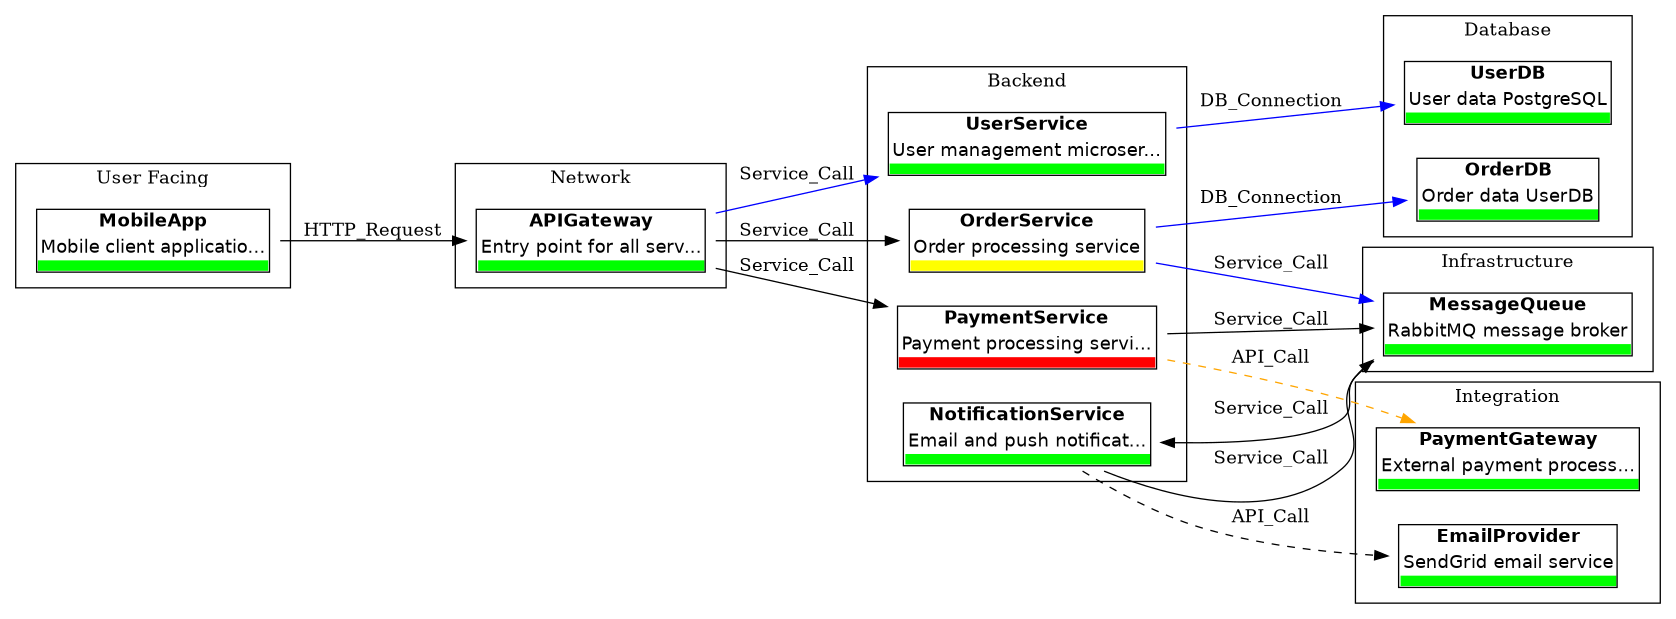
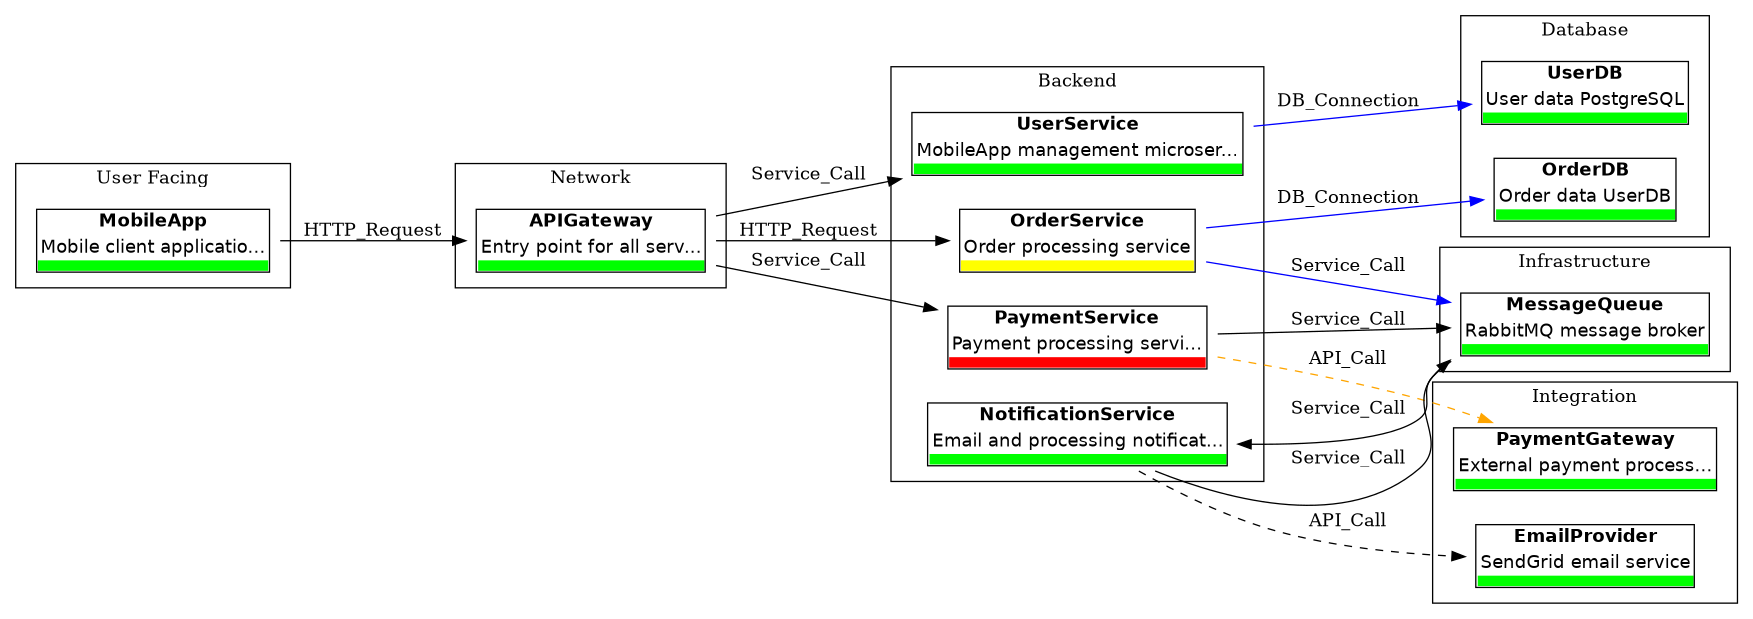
node "UserService": text "User management microser..." -> "MobileApp management microser..."
edge "APIGateway" -> "UserService": color blue -> black
edge "APIGateway" -> "OrderService": label "Service_Call" -> "HTTP_Request"
node "NotificationService": text "Email and push notificat..." -> "Email and processing notificat..."
